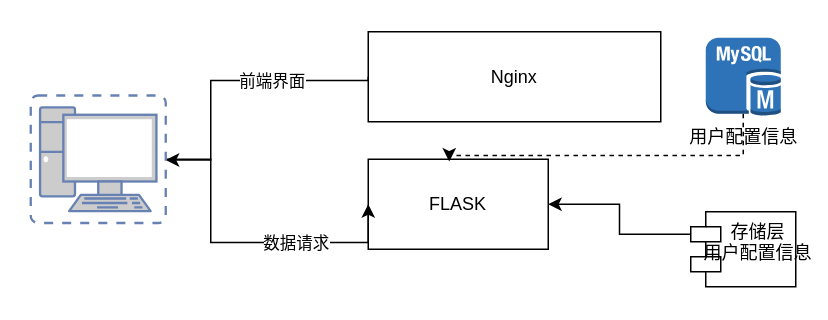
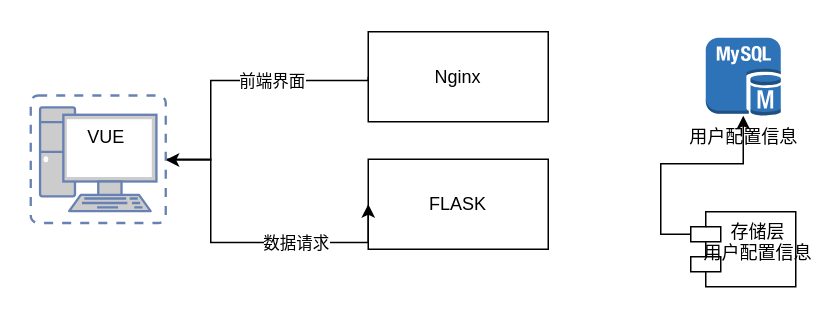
node "Nginx": size 293x90 -> 180x90
node "VUE": added
edge "用户配置信息" -> "FLASK": removed
edge "存储层 用户配置信息" -> "FLASK": now "存储层 用户配置信息" -> "用户配置信息"
